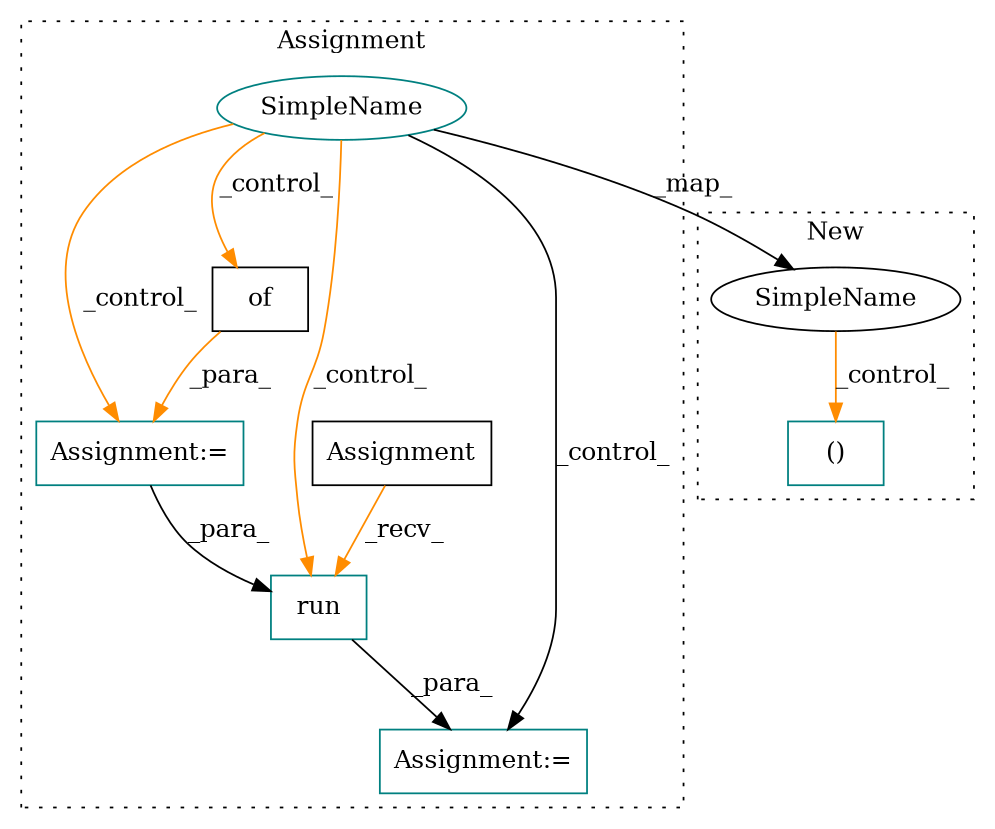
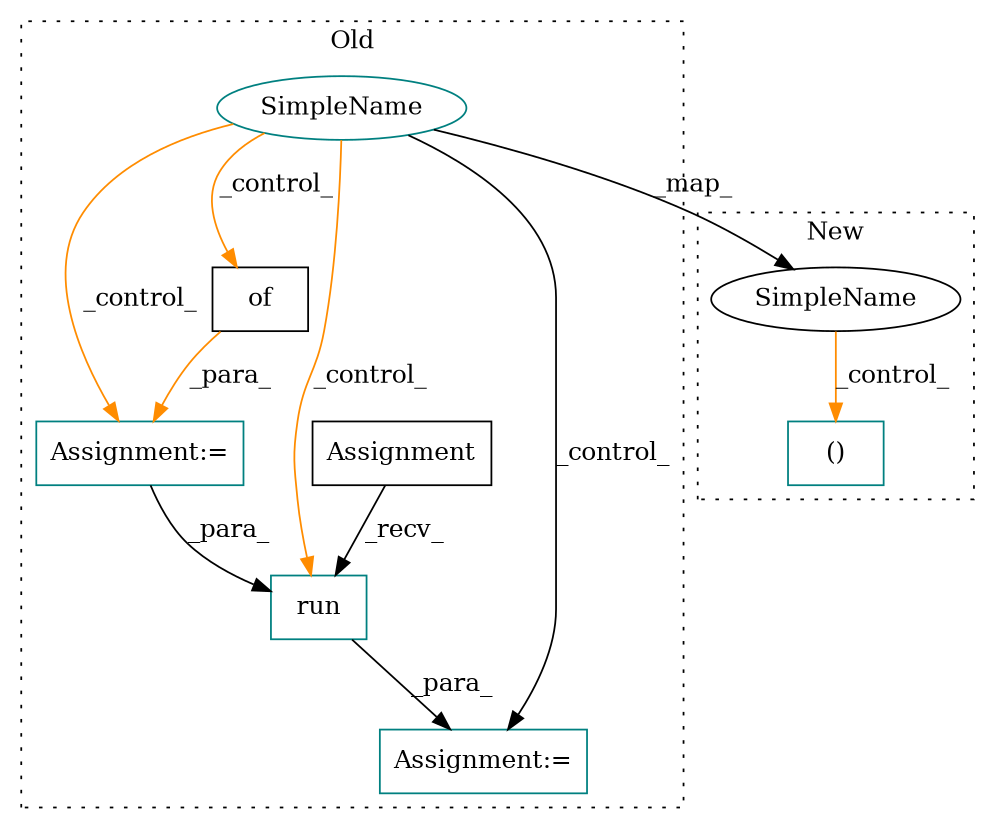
cluster "Assignment": label "Assignment" -> "Old"
edge "Assignment" -> "run": color darkorange -> black
